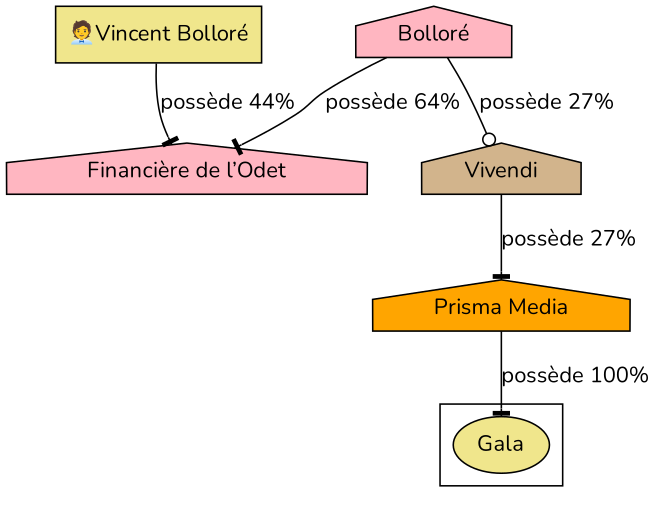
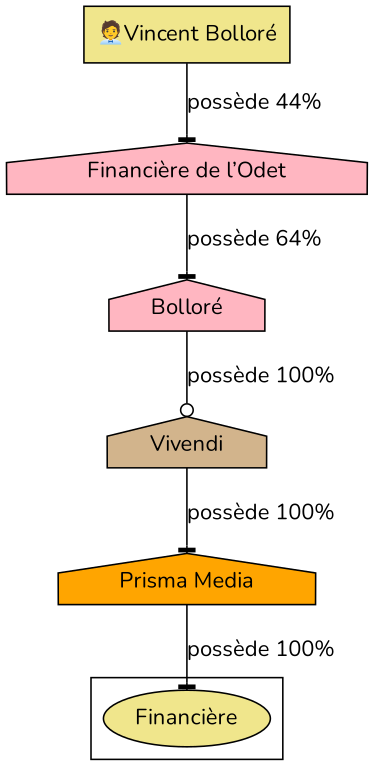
edge "Bolloré" -> "Financière de l’Odet": reversed
edge "Bolloré" -> "Vivendi": label "possède 27%" -> "possède 100%"
edge "Vivendi" -> "Prisma Media": label "possède 27%" -> "possède 100%"
node "Gala": label "Gala" -> "Financière"
